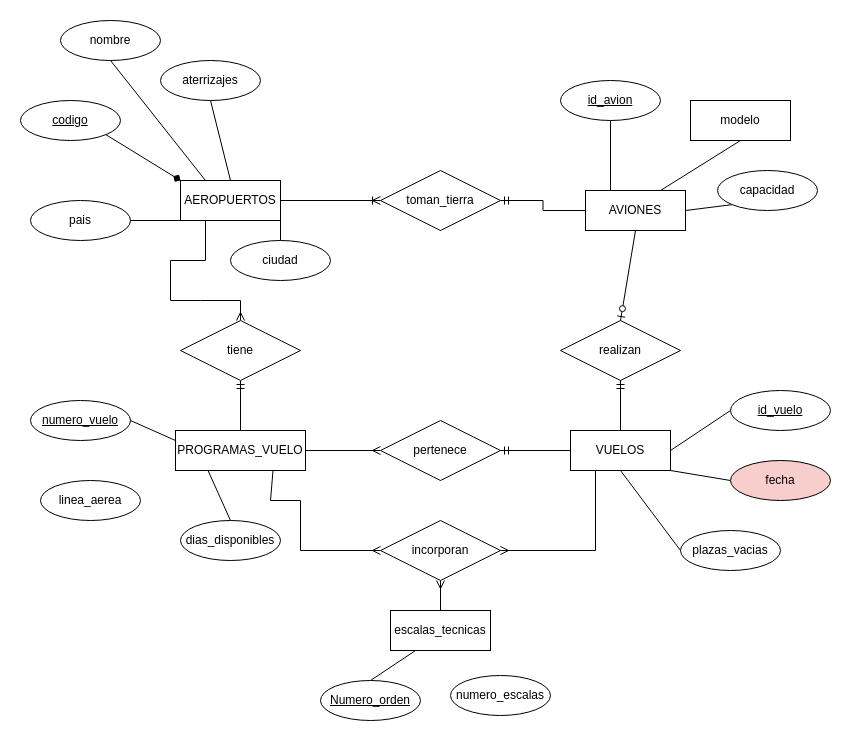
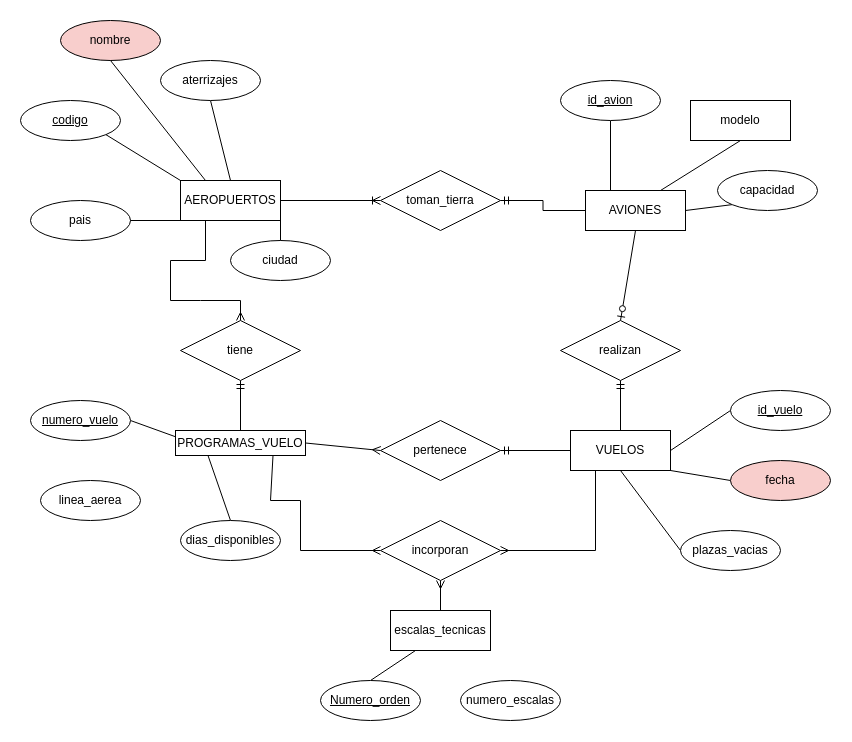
node "nombre": fillcolor #ffffff -> #f8cecc
edge "codigo" -> "AEROPUERTOS": arrowhead diamond -> none
node "PROGRAMAS_VUELO": size 130x40 -> 130x25
node "numero_escalas": moved (501, 696) -> (511, 701)
